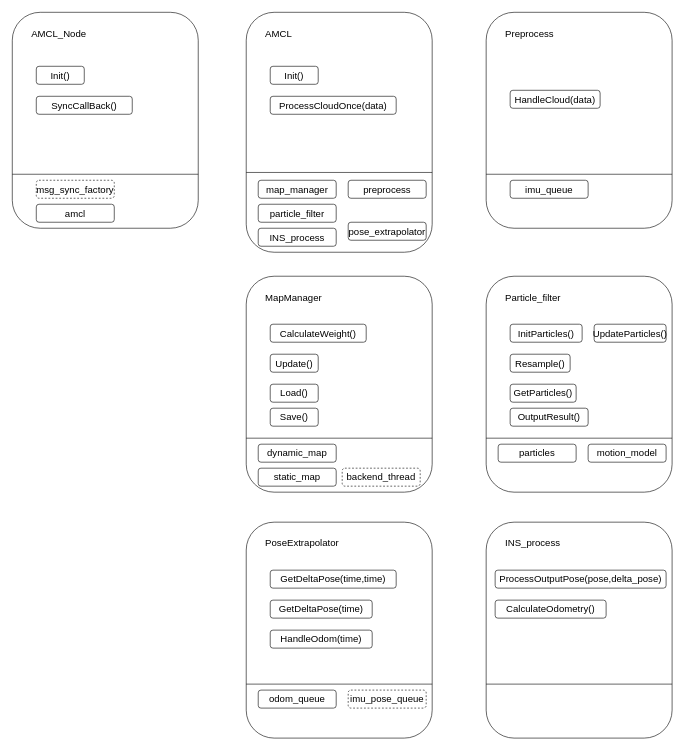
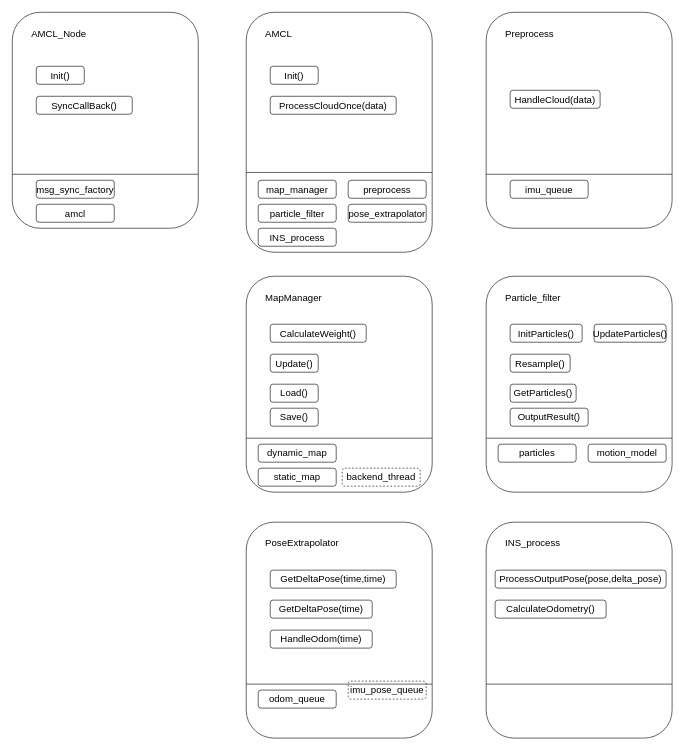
node "msg_sync_factory": style dashed -> solid
node "pose_extrapolator": moved (387, 231) -> (387, 213)
node "imu_pose_queue": moved (387, 699) -> (387, 690)
